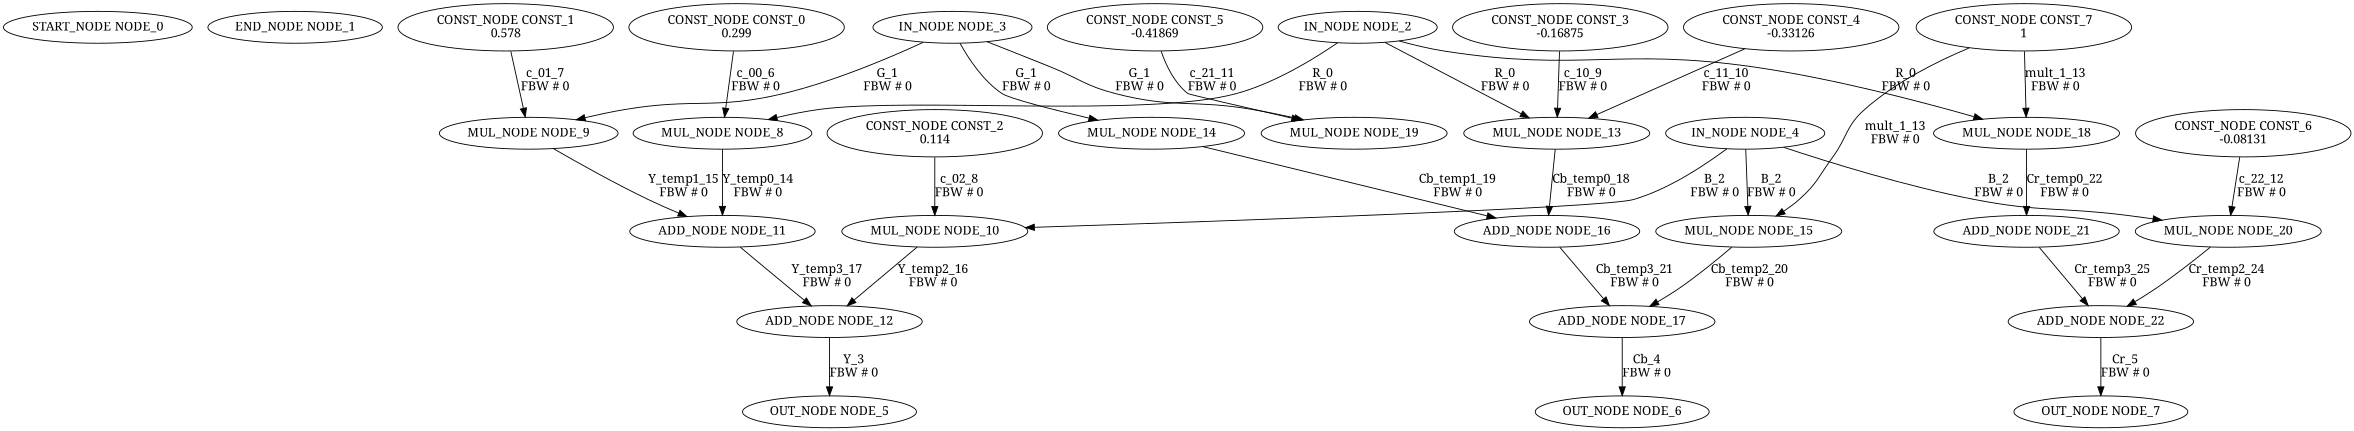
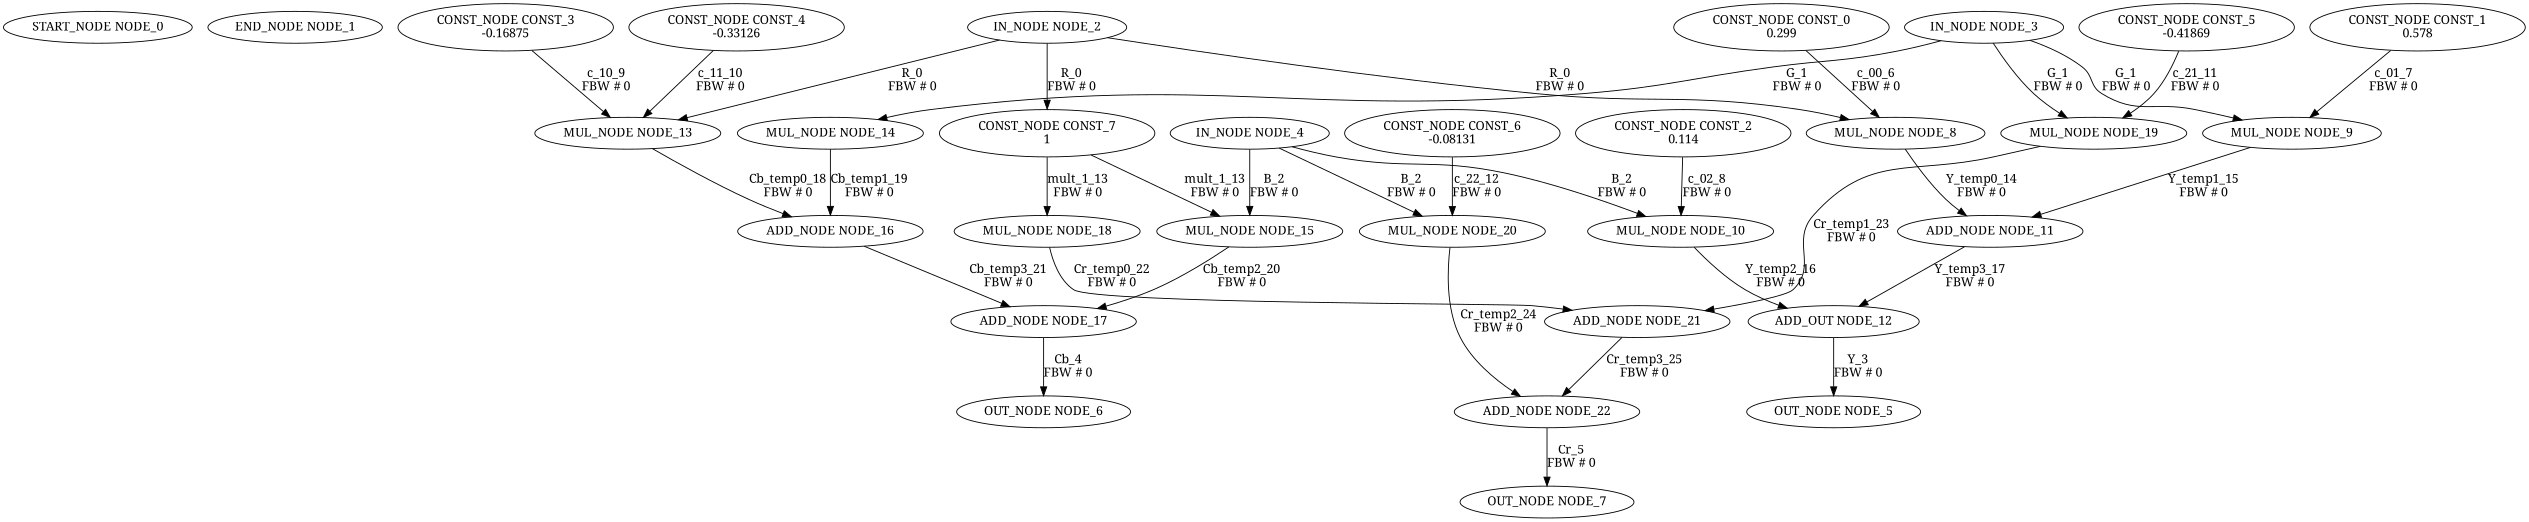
edge "IN_NODE NODE_2" -> "MUL_NODE NODE_18": now "IN_NODE NODE_2" -> "CONST_NODE CONST_7 1"
edge "MUL_NODE NODE_19" -> "ADD_NODE NODE_21": added, label "Cr_temp1_23 FBW # 0"
node "ADD_NODE NODE_12": label "ADD_NODE NODE_12" -> "ADD_OUT NODE_12"
